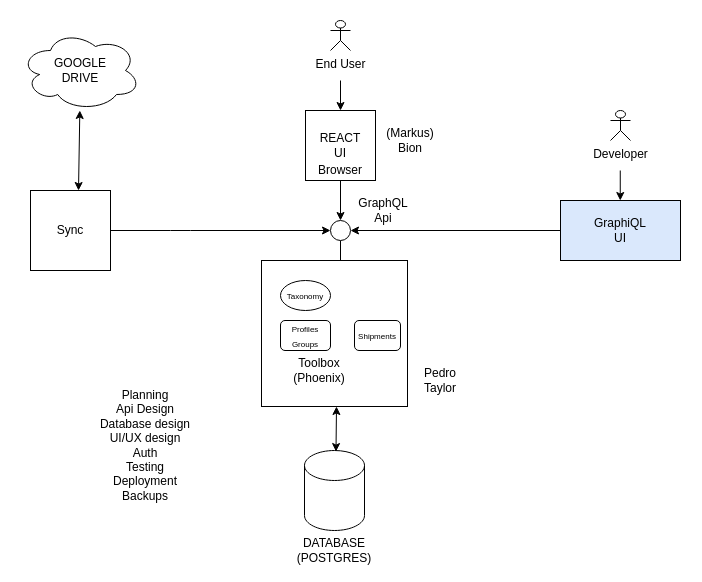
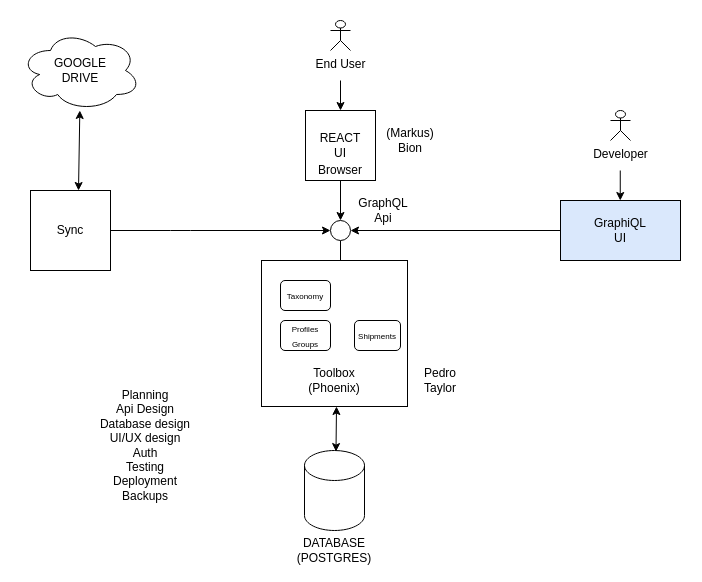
node "Taxonomy": shape ellipse -> rounded rectangle
node "Toolbox (Phoenix)": moved (320, 371) -> (335, 381)
